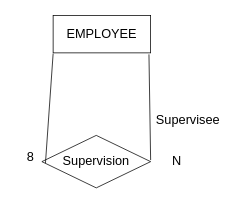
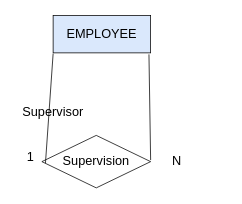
node "EMPLOYEE": fillcolor #ffffff -> #dae8fc
node "Supervisor": added
node "Supervisee": removed
node "8": label "8" -> "1"
